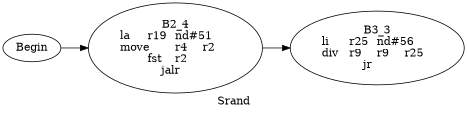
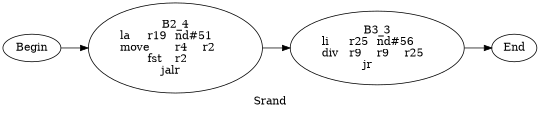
node "End": added
